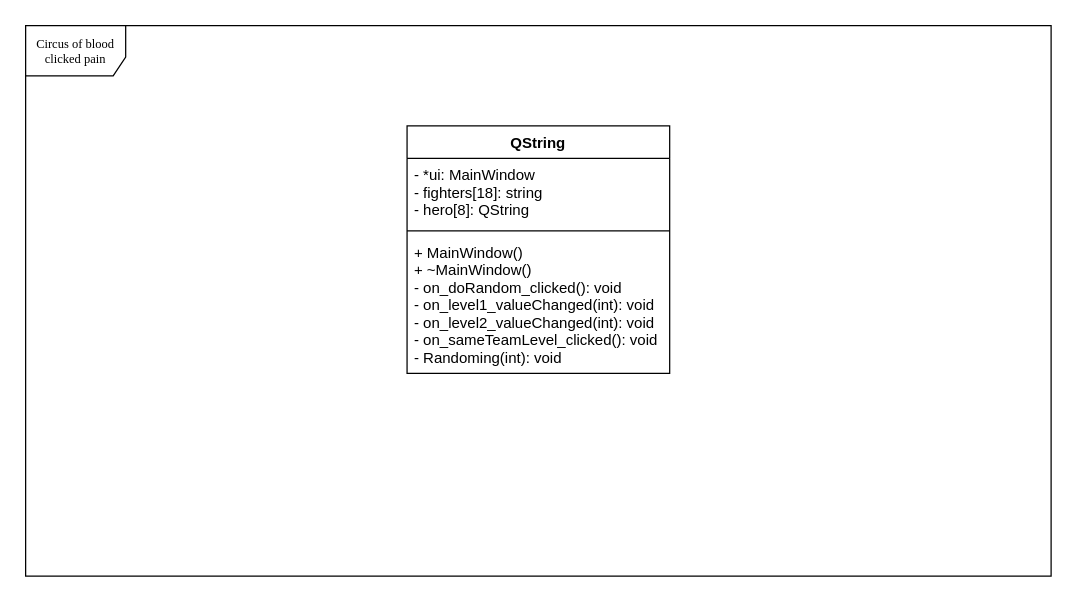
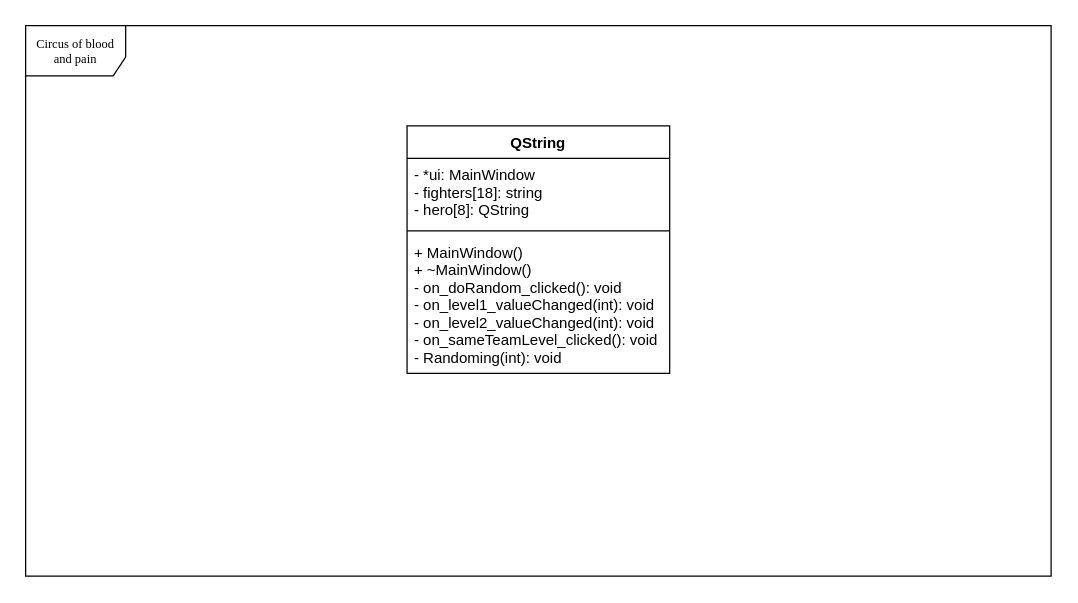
node "Circus of blood clicked pain": label "Circus of blood clicked pain" -> "Circus of blood and pain"
